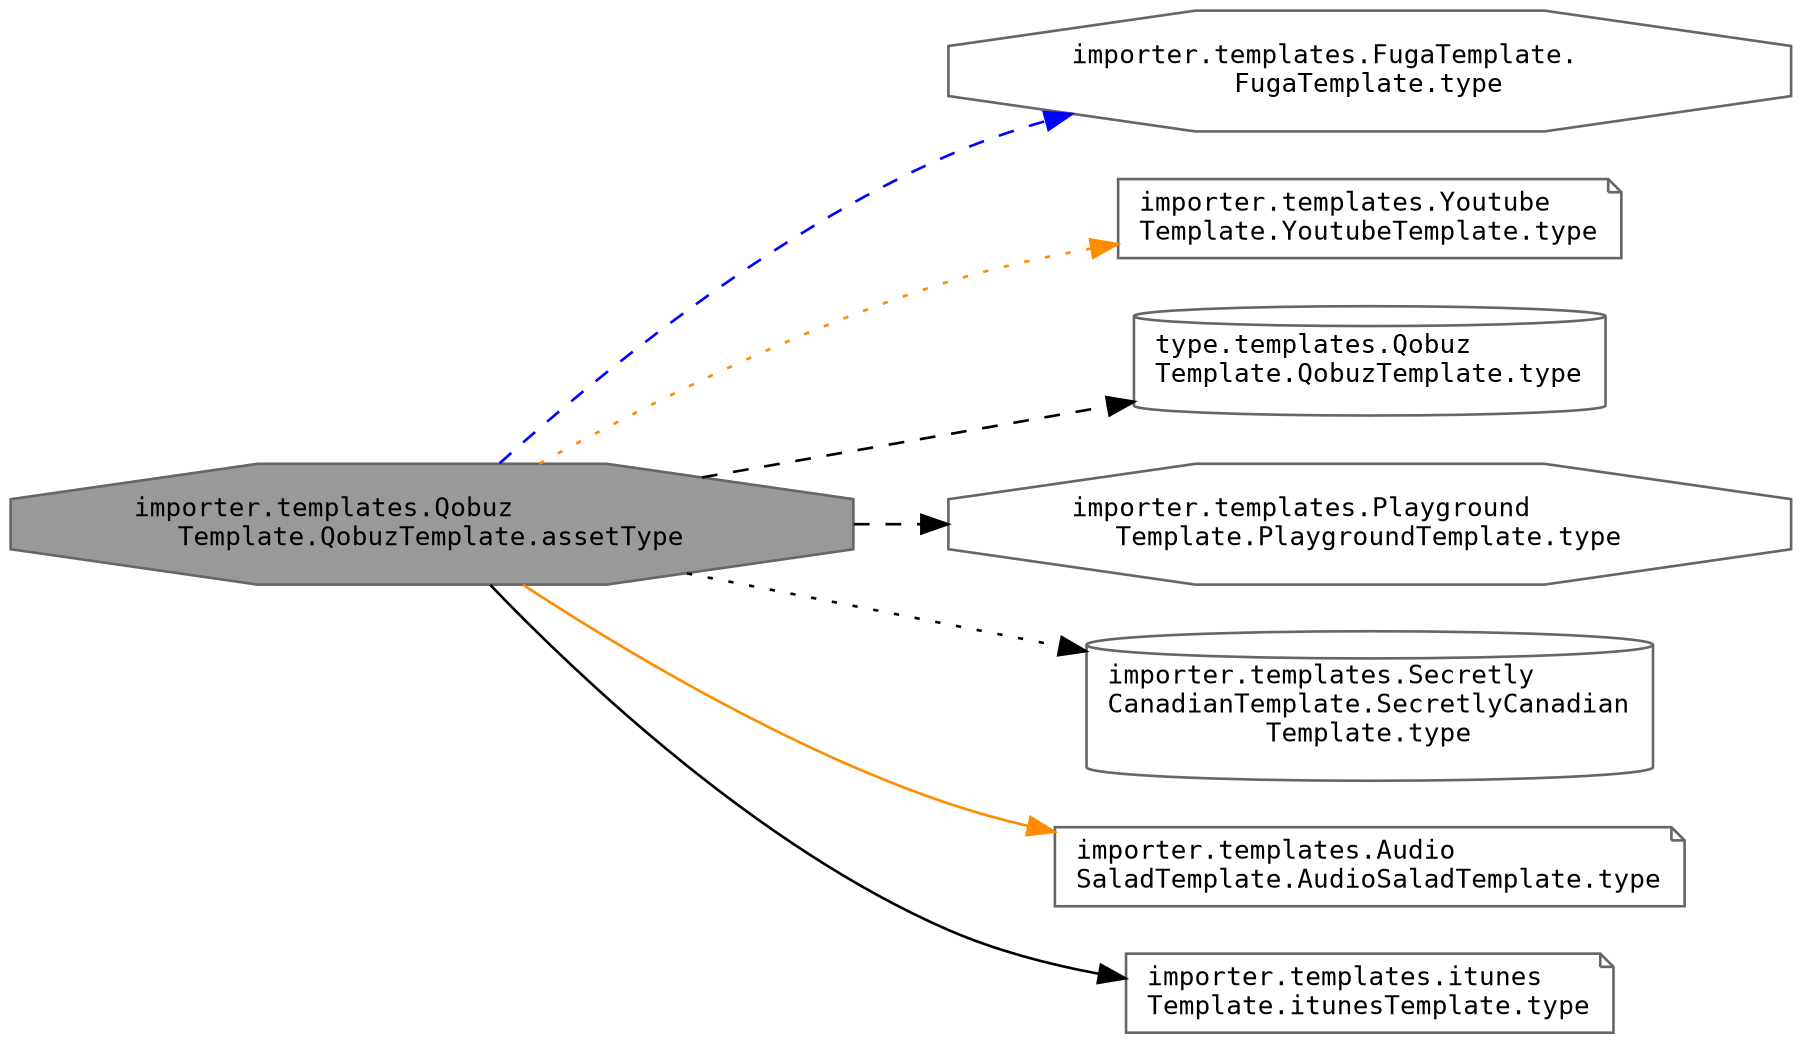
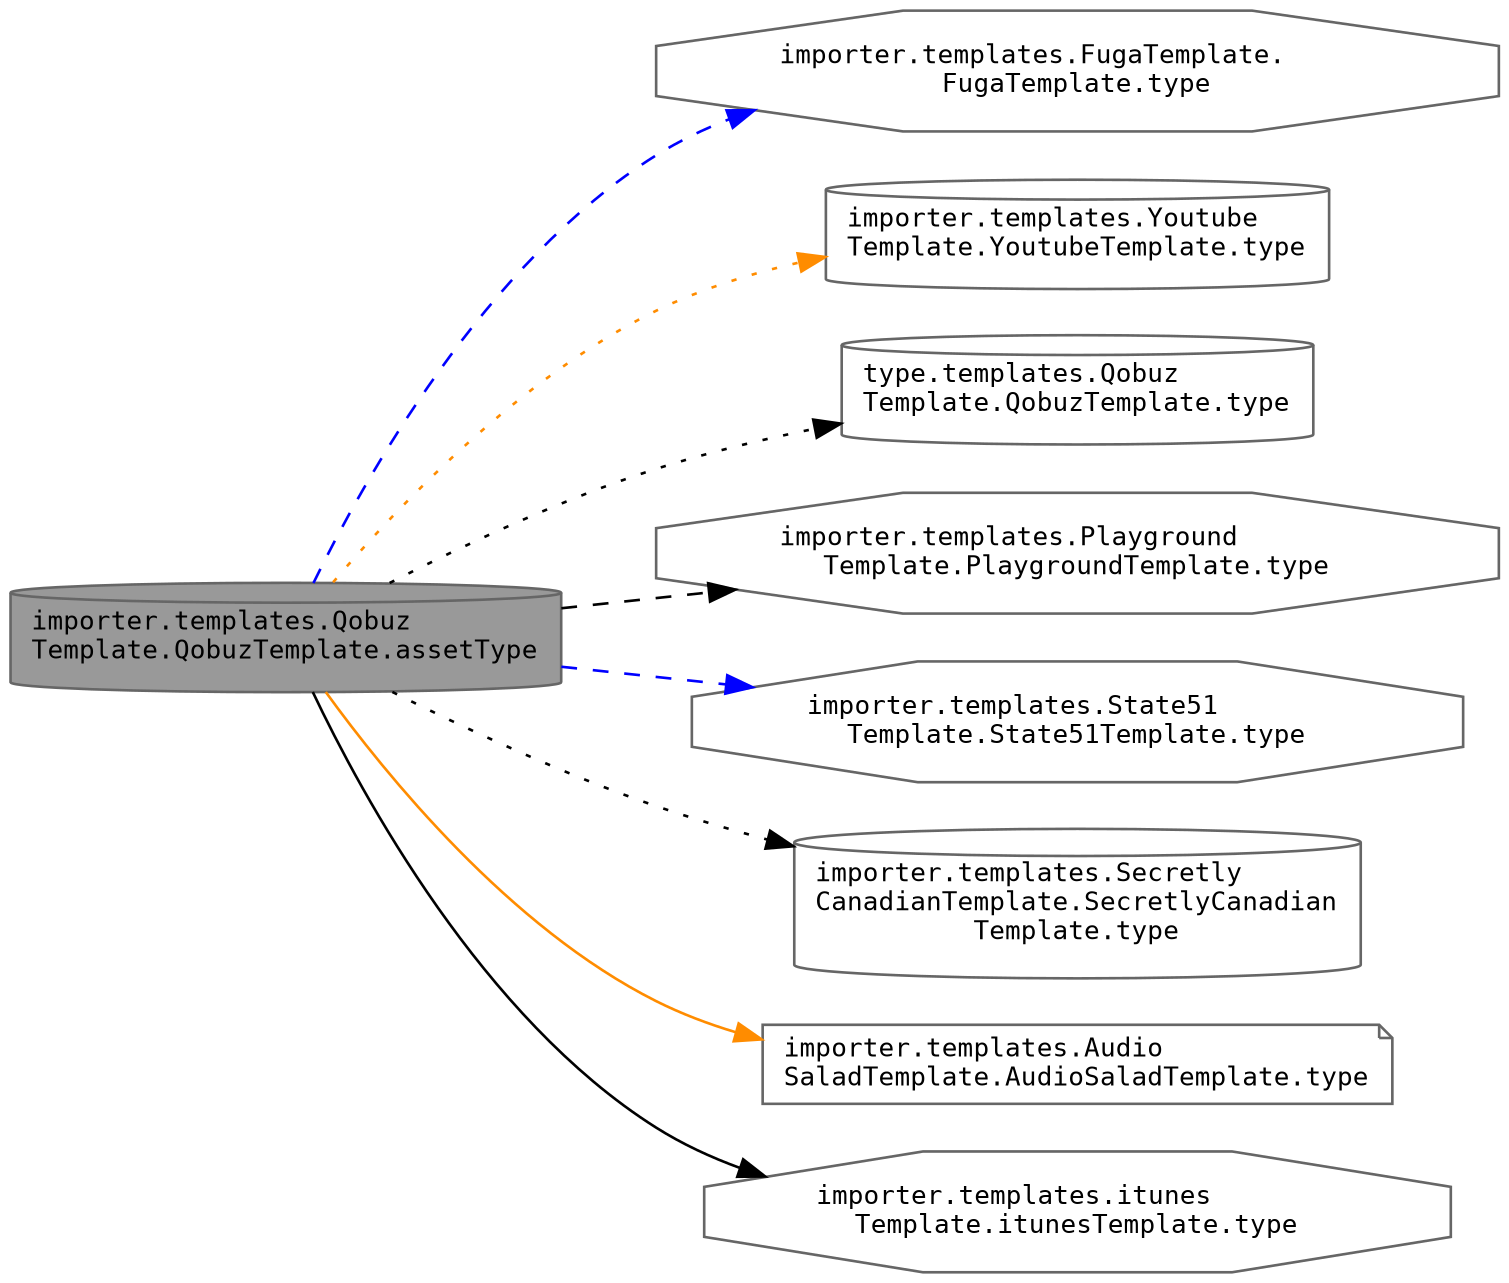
node "importer.templates.Youtube Template.YoutubeTemplate.type": shape note -> cylinder
edge "importer.templates.Qobuz Template.QobuzTemplate.assetType" -> "type.templates.Qobuz Template.QobuzTemplate.type": style dashed -> dotted
node "importer.templates.Qobuz Template.QobuzTemplate.assetType": shape octagon -> cylinder
node "importer.templates.State51 Template.State51Template.type": added
node "importer.templates.itunes Template.itunesTemplate.type": shape note -> octagon
